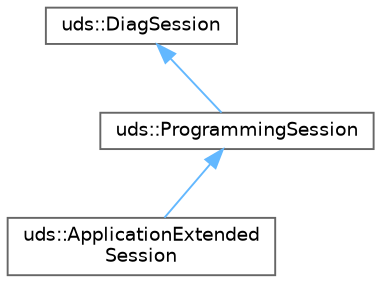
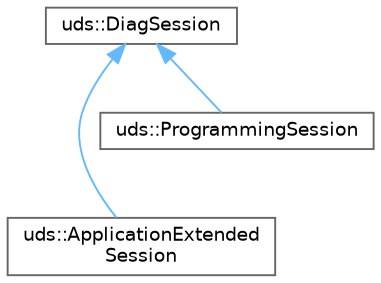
edge "uds::ApplicationExtended Session" -> "uds::ProgrammingSession": now "uds::ApplicationExtended Session" -> "uds::DiagSession"
